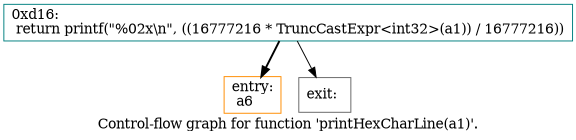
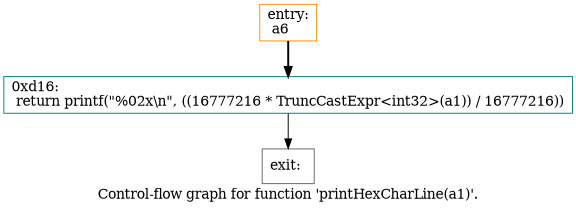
edge "0xd16:" -> "entry:": reversed
